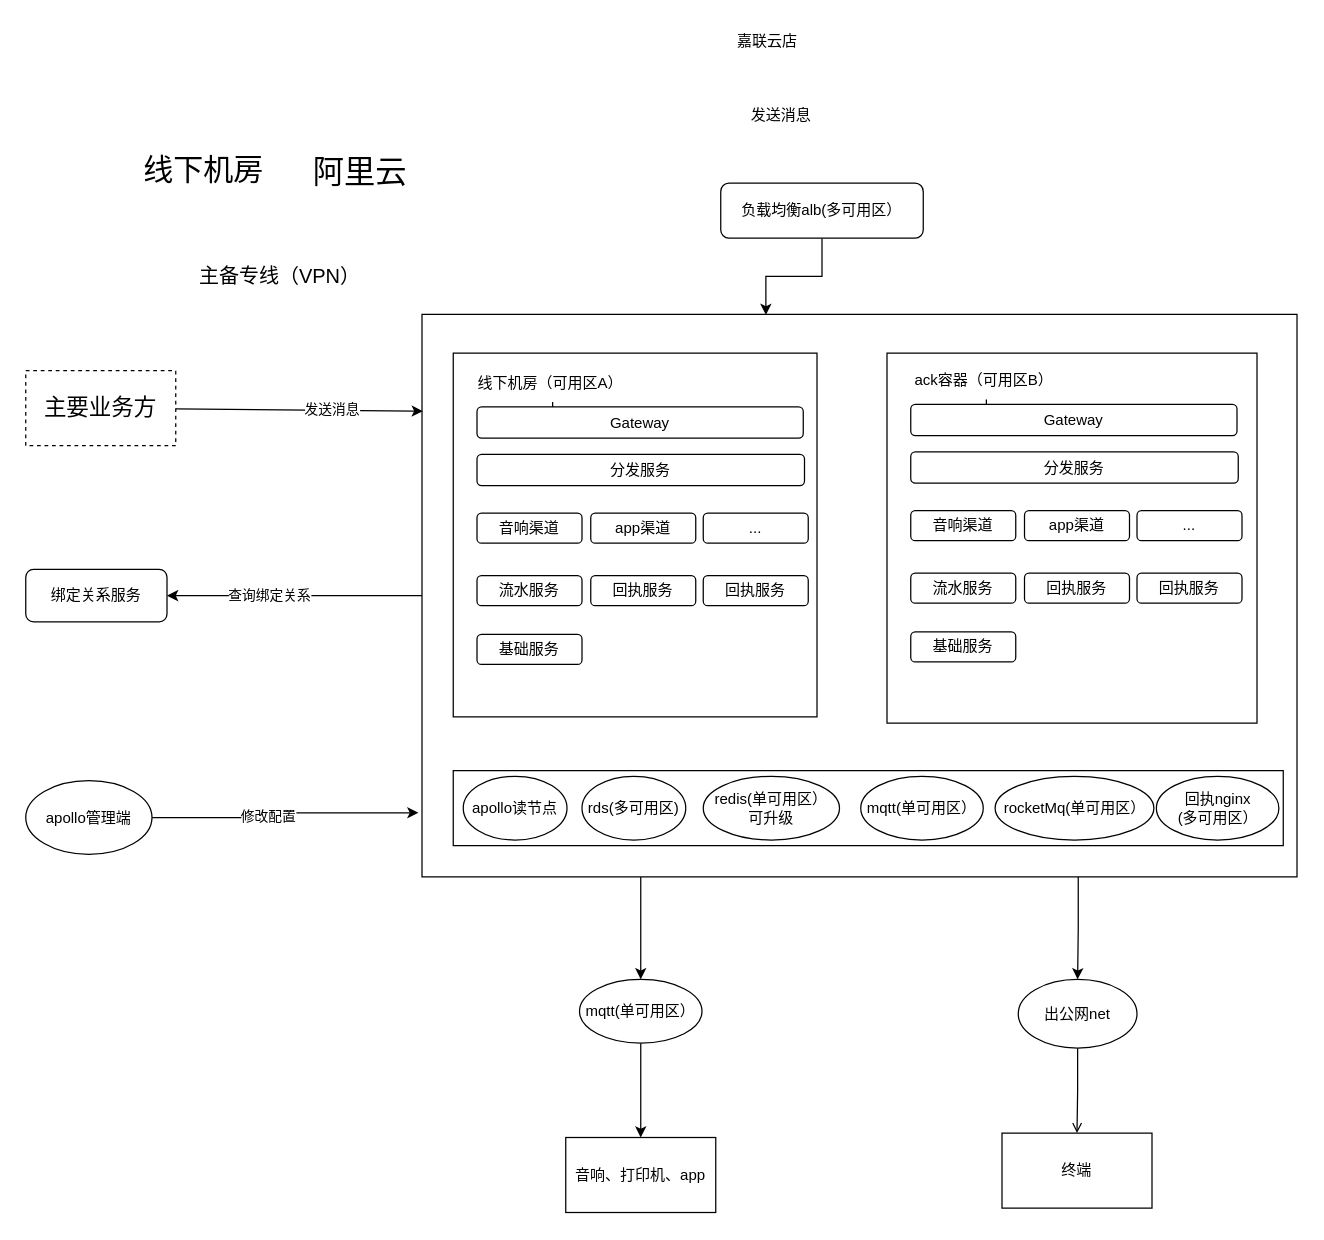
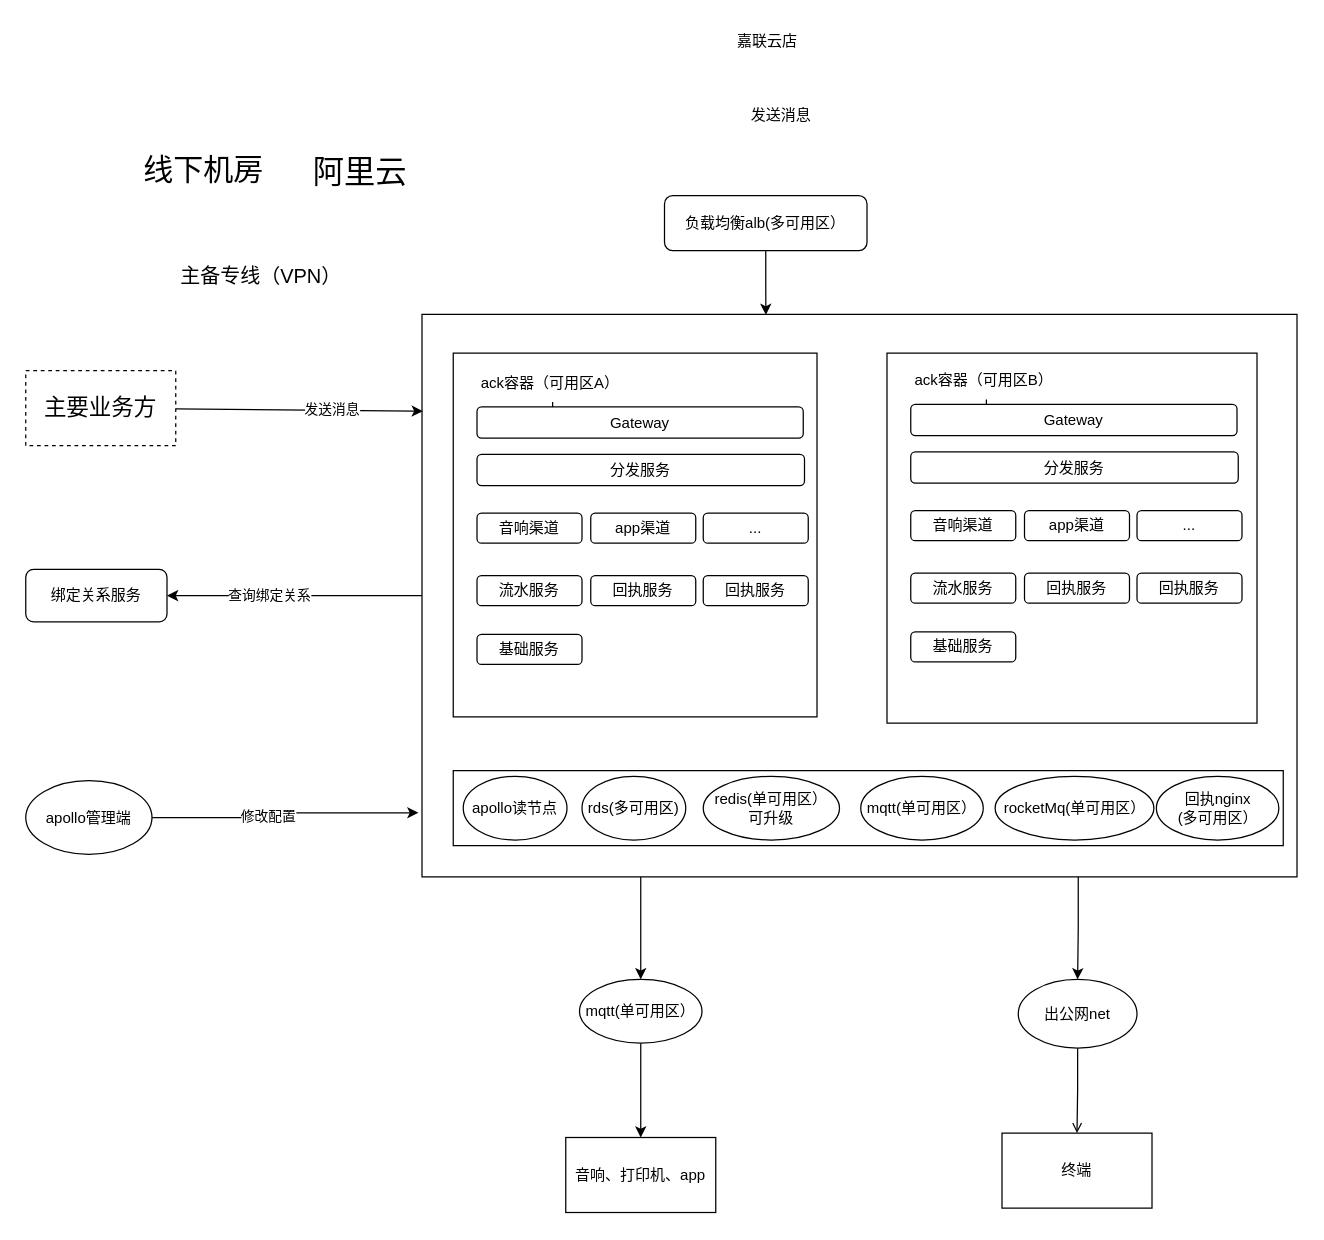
node "负载均衡alb(多可用区）": moved (822, 211) -> (766, 223)
node "主备专线（VPN）": moved (279, 275) -> (260, 275)
node "线下机房（可用区A）": label "线下机房（可用区A）" -> "ack容器（可用区A）"
